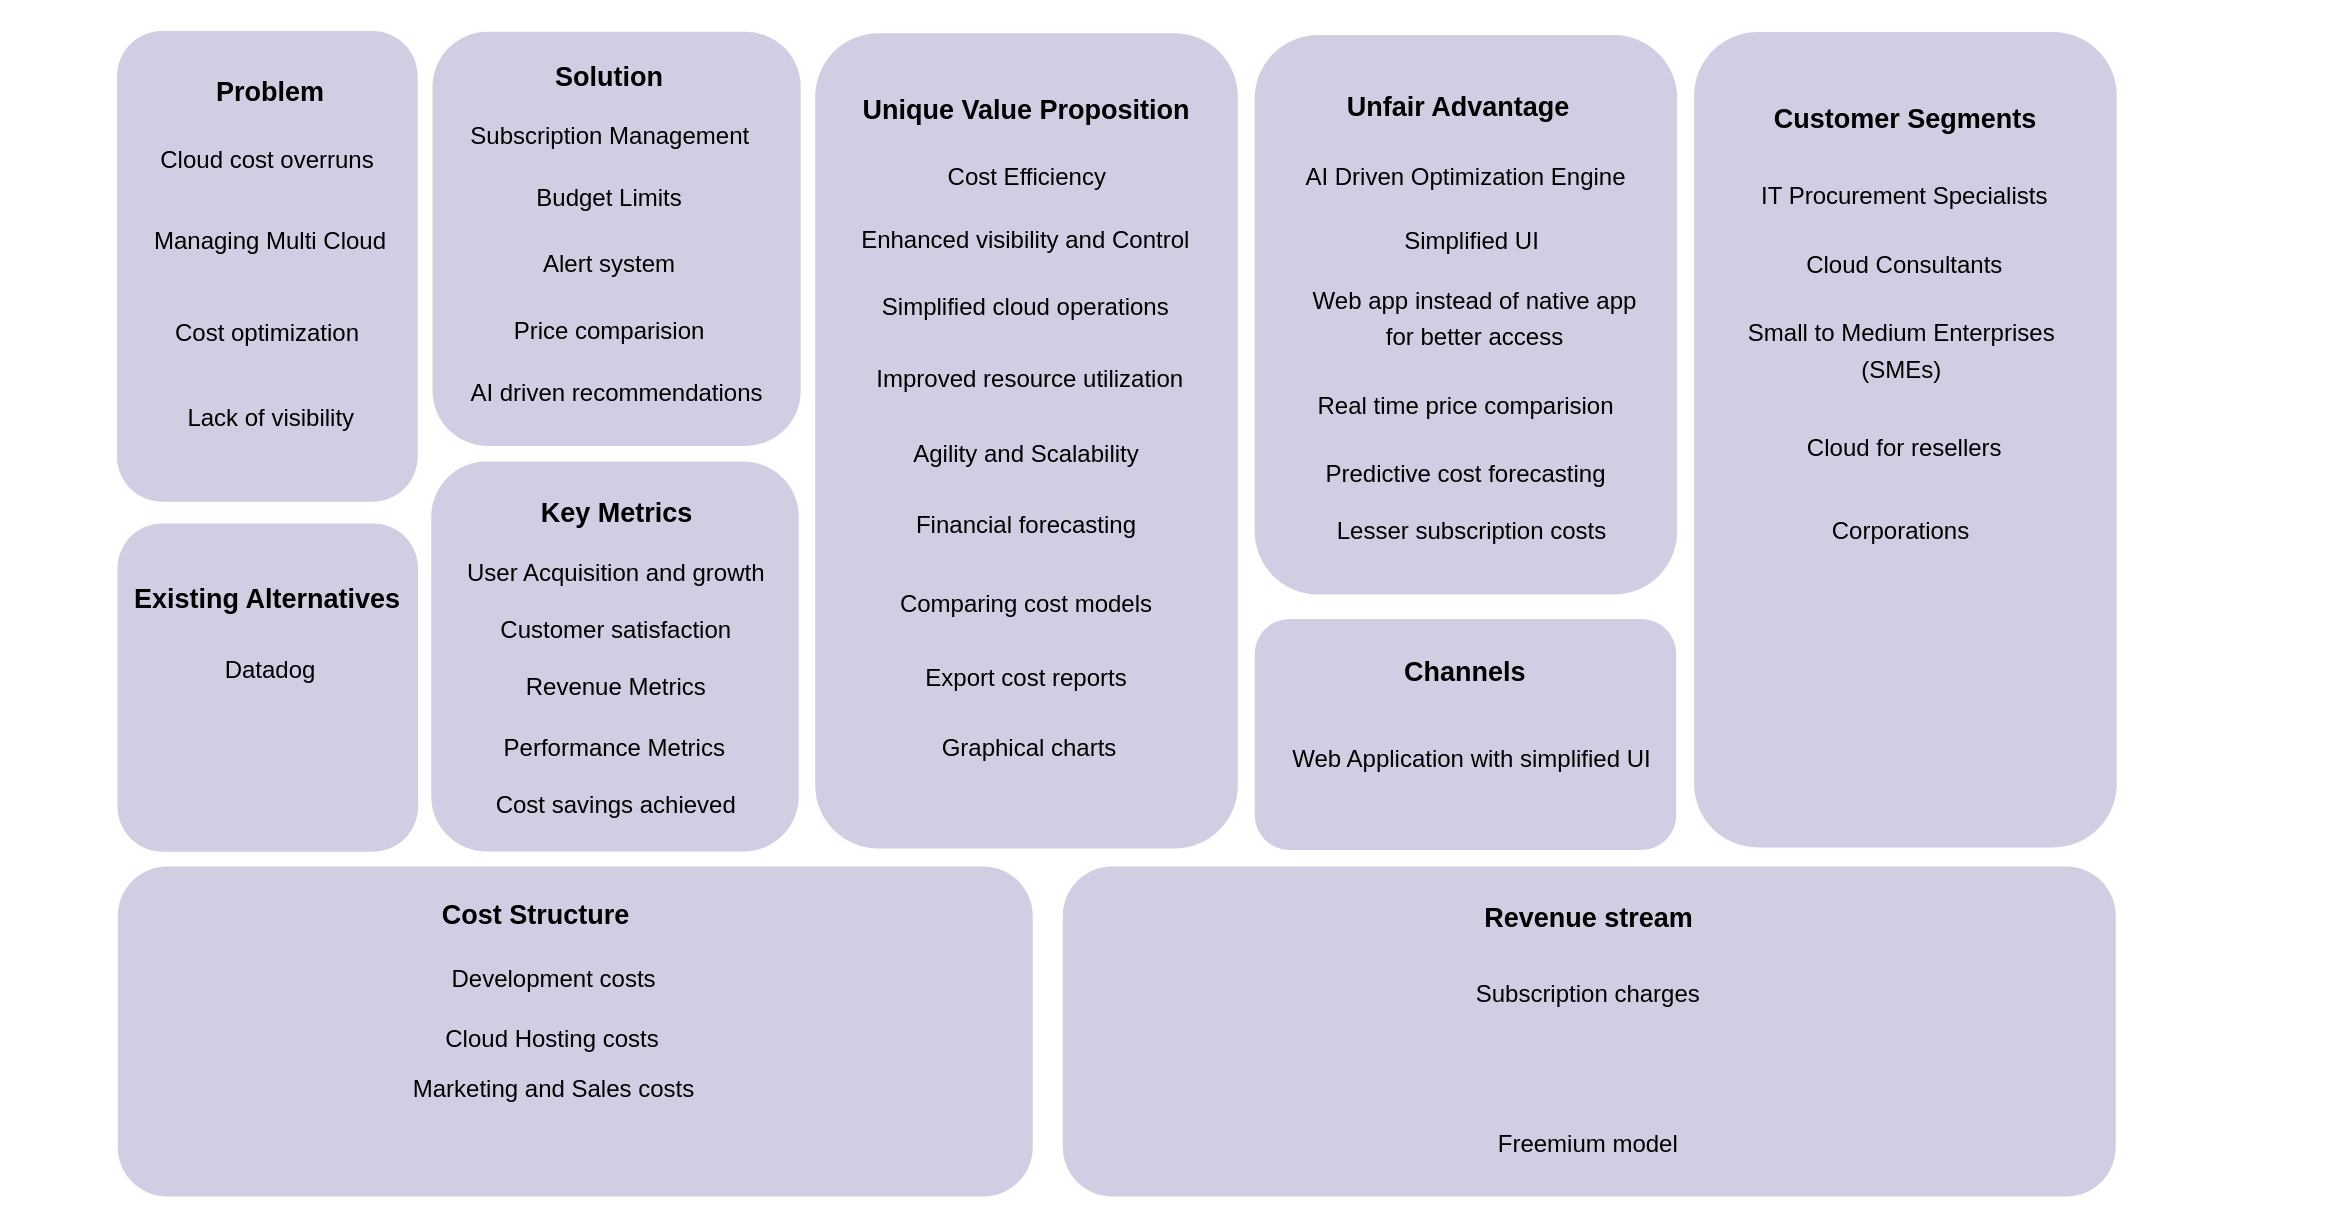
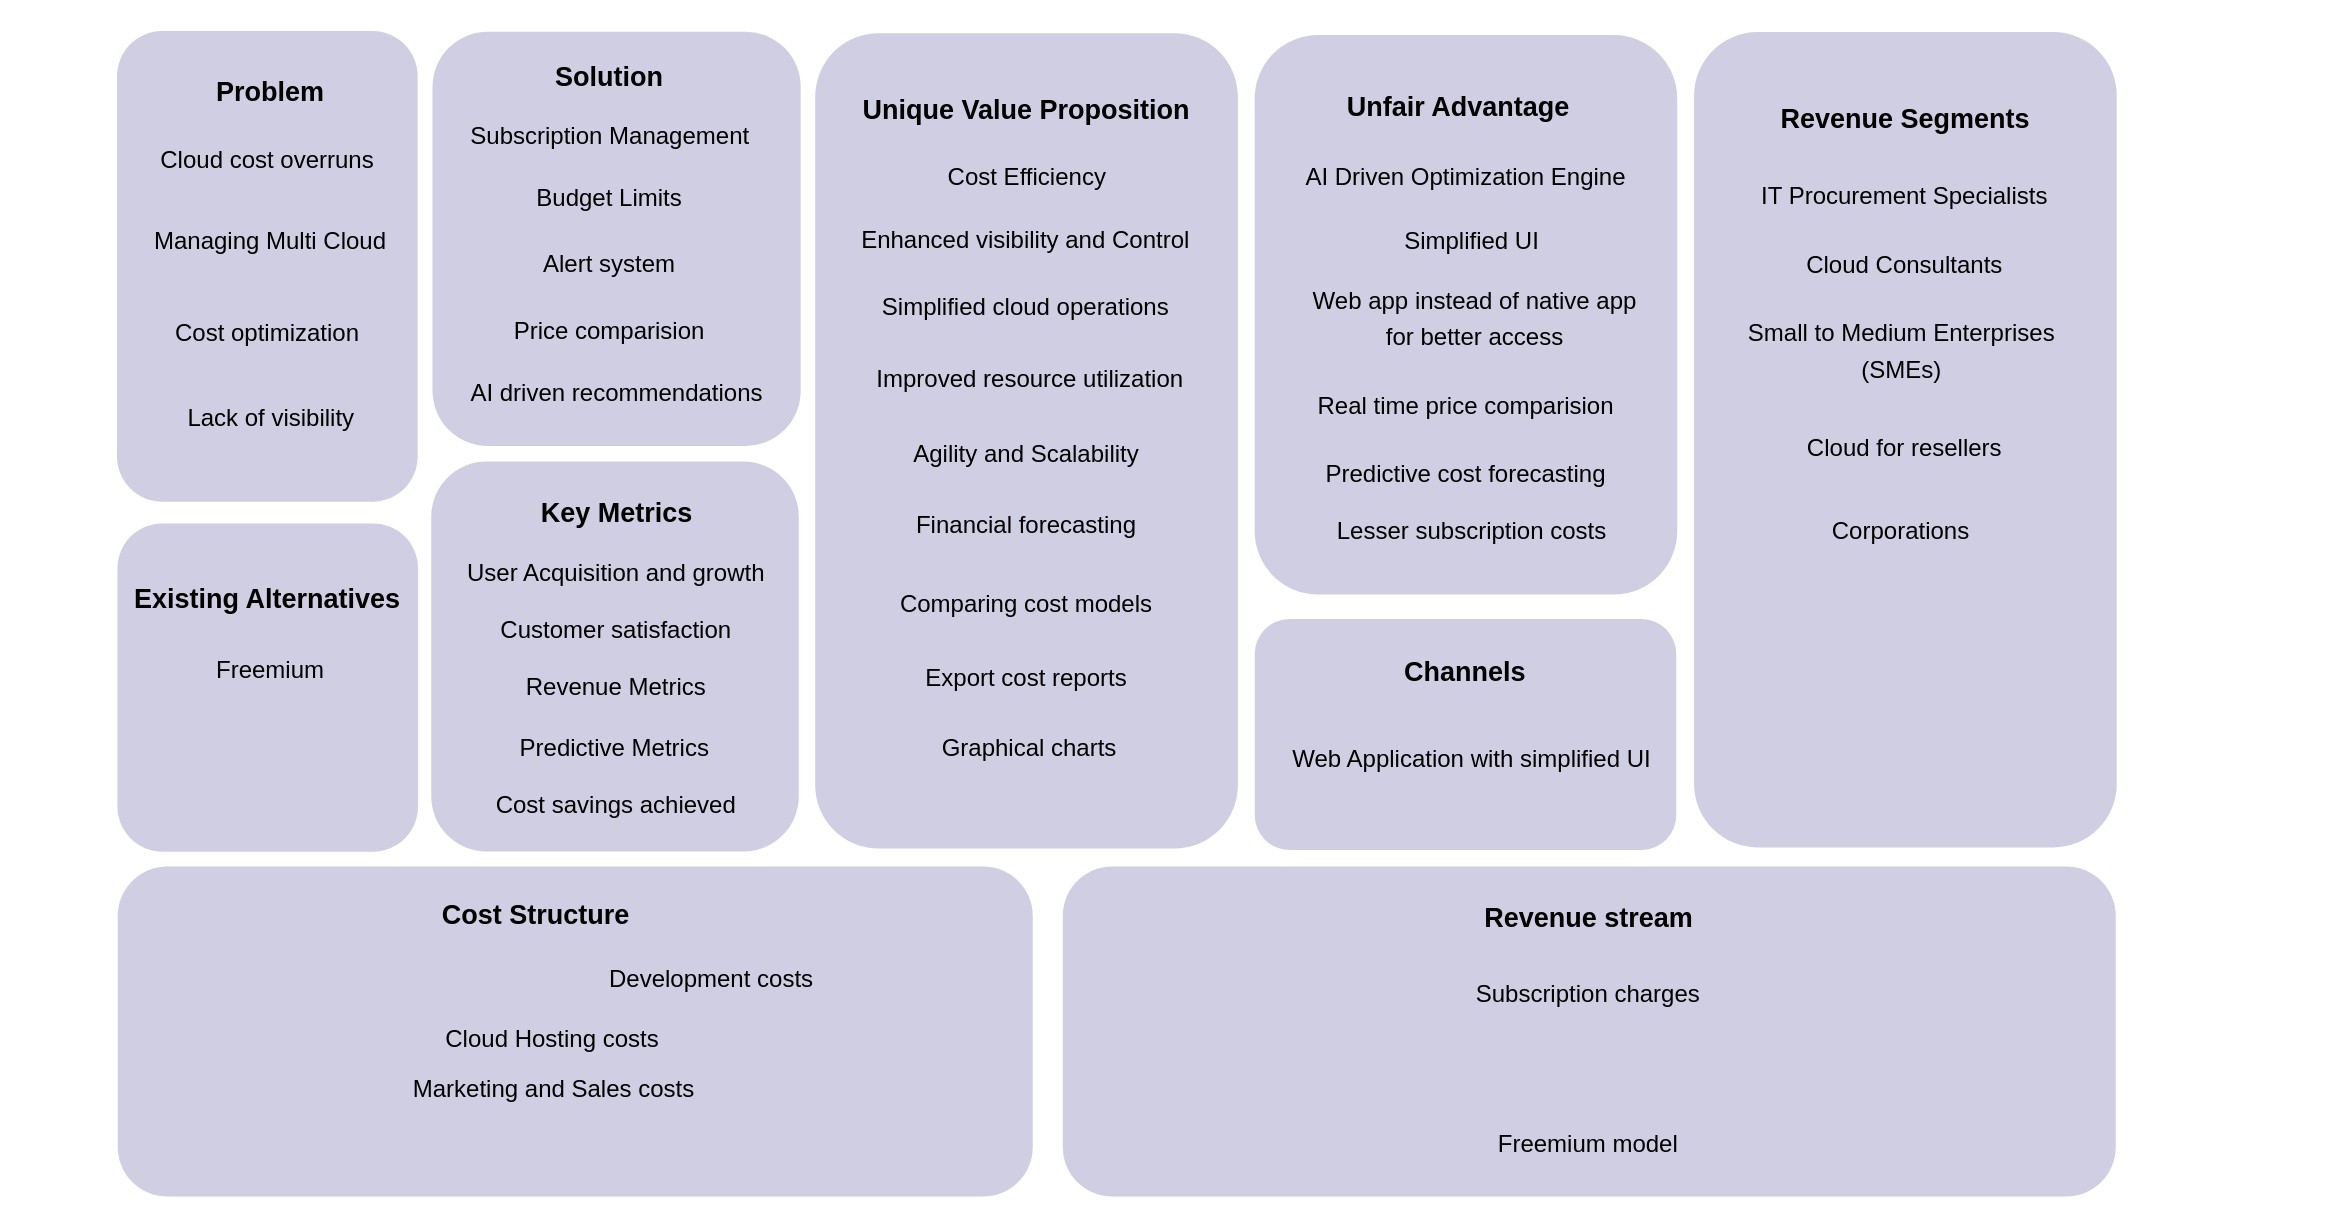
node "Customer Segments": label "Customer Segments" -> "Revenue Segments"
node "Datadog": label "Datadog" -> "Freemium"
node "Performance Metrics": label "Performance Metrics" -> "Predictive Metrics"
node "Development costs": moved (555, 978) -> (713, 978)
